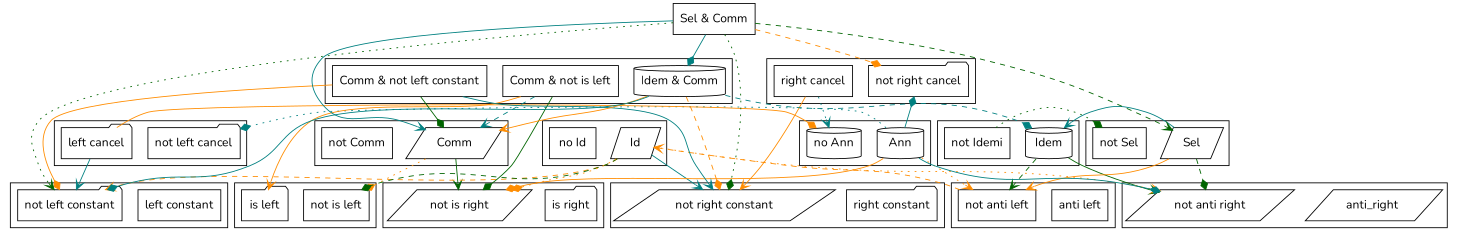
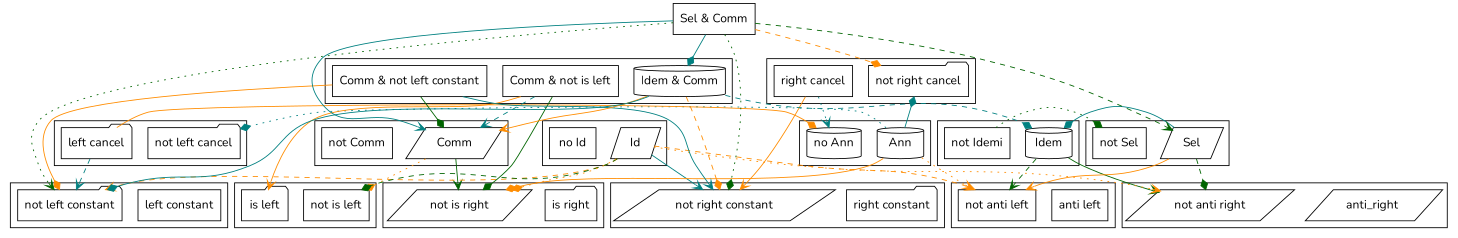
edge "Sel" -> "Idem": arrowhead vee -> diamond
edge "not anti left" -> "Id": reversed
edge "left cancel" -> "not left constant": style solid -> dashed
edge "Ann" -> "not anti right": removed
